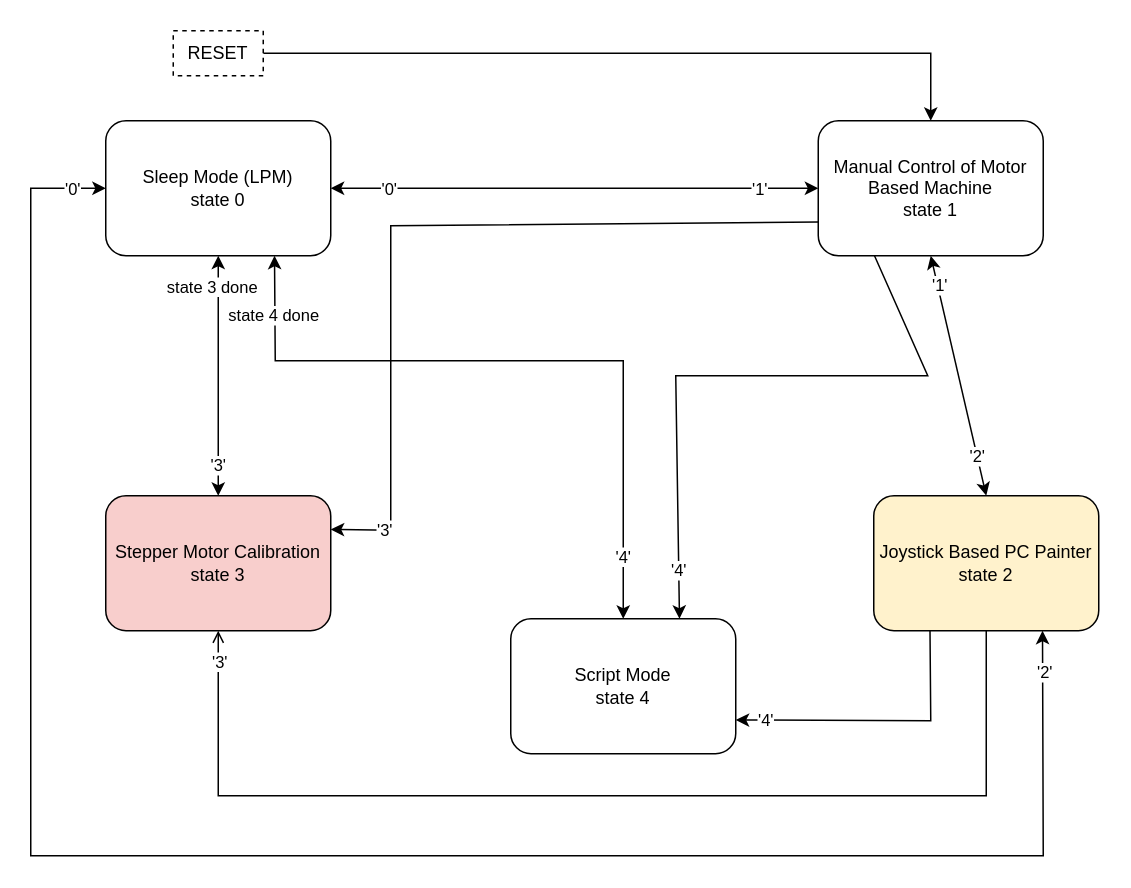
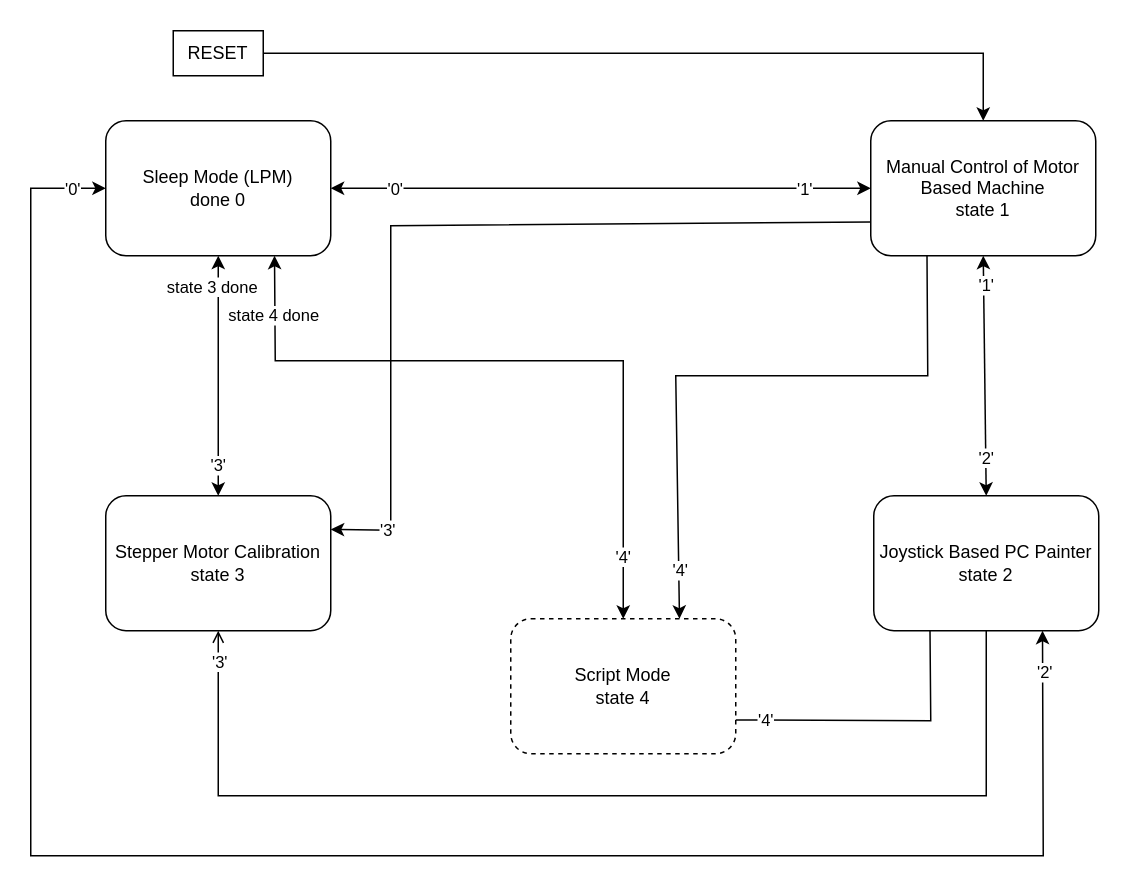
node "RESET": style dashed -> solid
node "Sleep Mode (LPM) state 0": label "Sleep Mode (LPM) state 0" -> "Sleep Mode (LPM) done 0"
node "Manual Control of Motor Based Machine state 1": moved (931, 188) -> (983, 188)
node "Stepper Motor Calibration state 3": fillcolor #f8cecc -> #ffffff
node "Joystick Based PC Painter state 2": fillcolor #fff2cc -> #ffffff
node "Script Mode state 4": style solid -> dashed
edge "Joystick Based PC Painter state 2" -> "Script Mode state 4": arrowhead classic -> none
